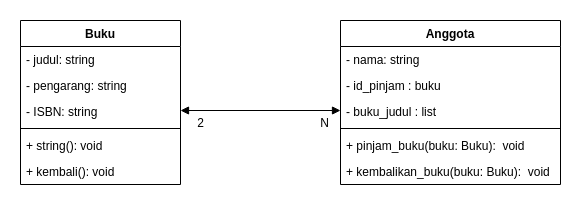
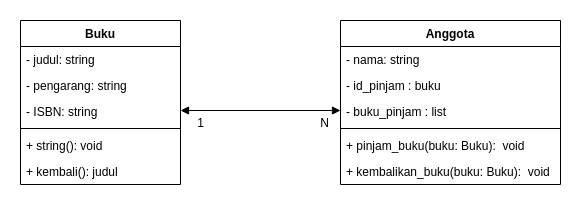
node "- buku_judul : list": label "- buku_judul : list" -> "- buku_pinjam : list"
node "2": label "2" -> "1"
node "+ kembali(): void": label "+ kembali(): void" -> "+ kembali(): judul"
